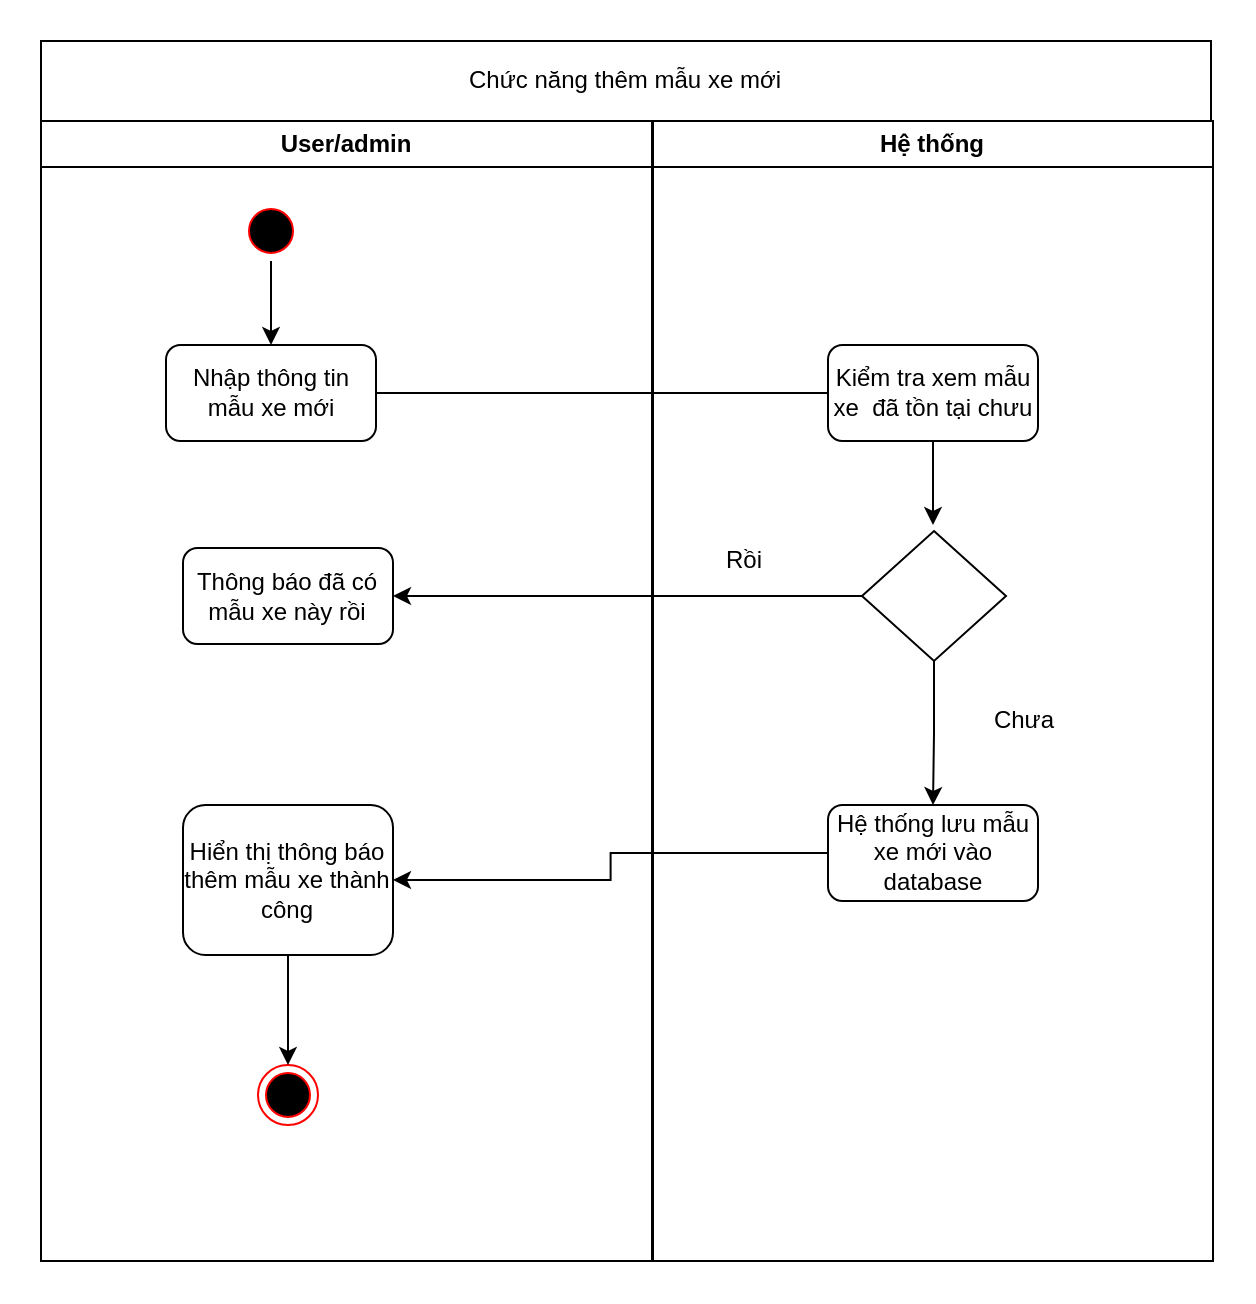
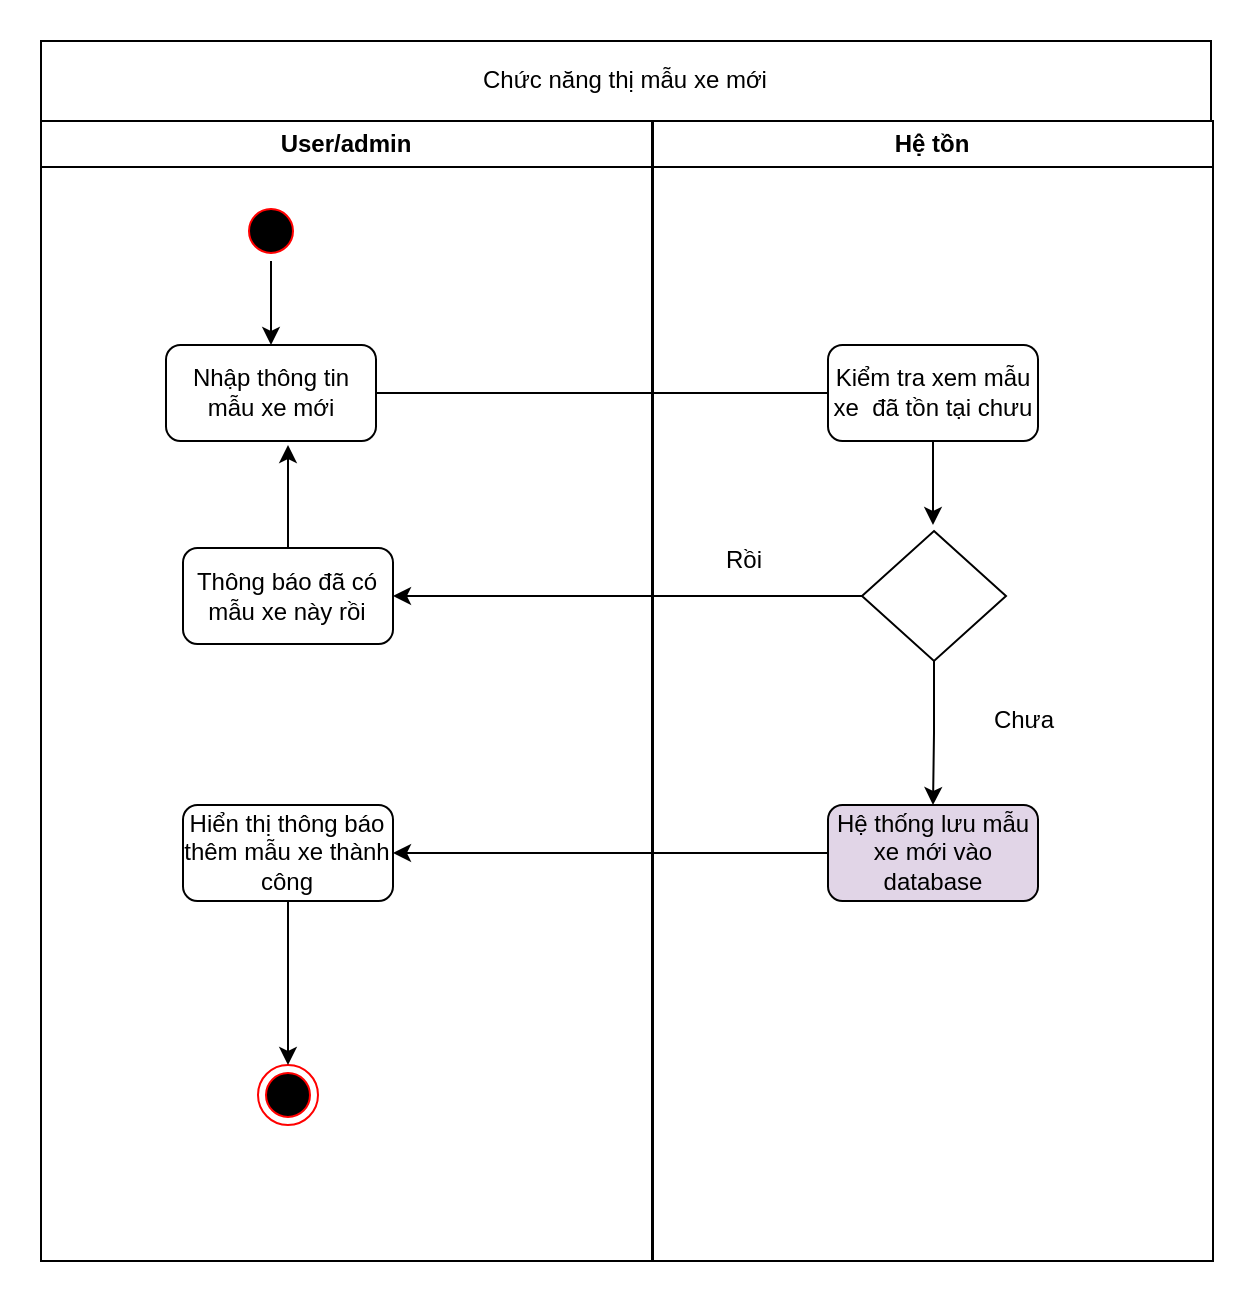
node "Chức năng thêm mẫu xe mới": label "Chức năng thêm mẫu xe mới" -> "Chức năng thị mẫu xe mới"
node "Hệ thống": label "Hệ thống" -> "Hệ tồn"
edge "Thông báo đã có mẫu xe này rồi" -> "Nhập thông tin mẫu xe mới": added
node "Hệ thống lưu mẫu xe mới vào database": fillcolor #ffffff -> #e1d5e7
node "Hiển thị thông báo thêm mẫu xe thành công": size 210x150 -> 210x96
